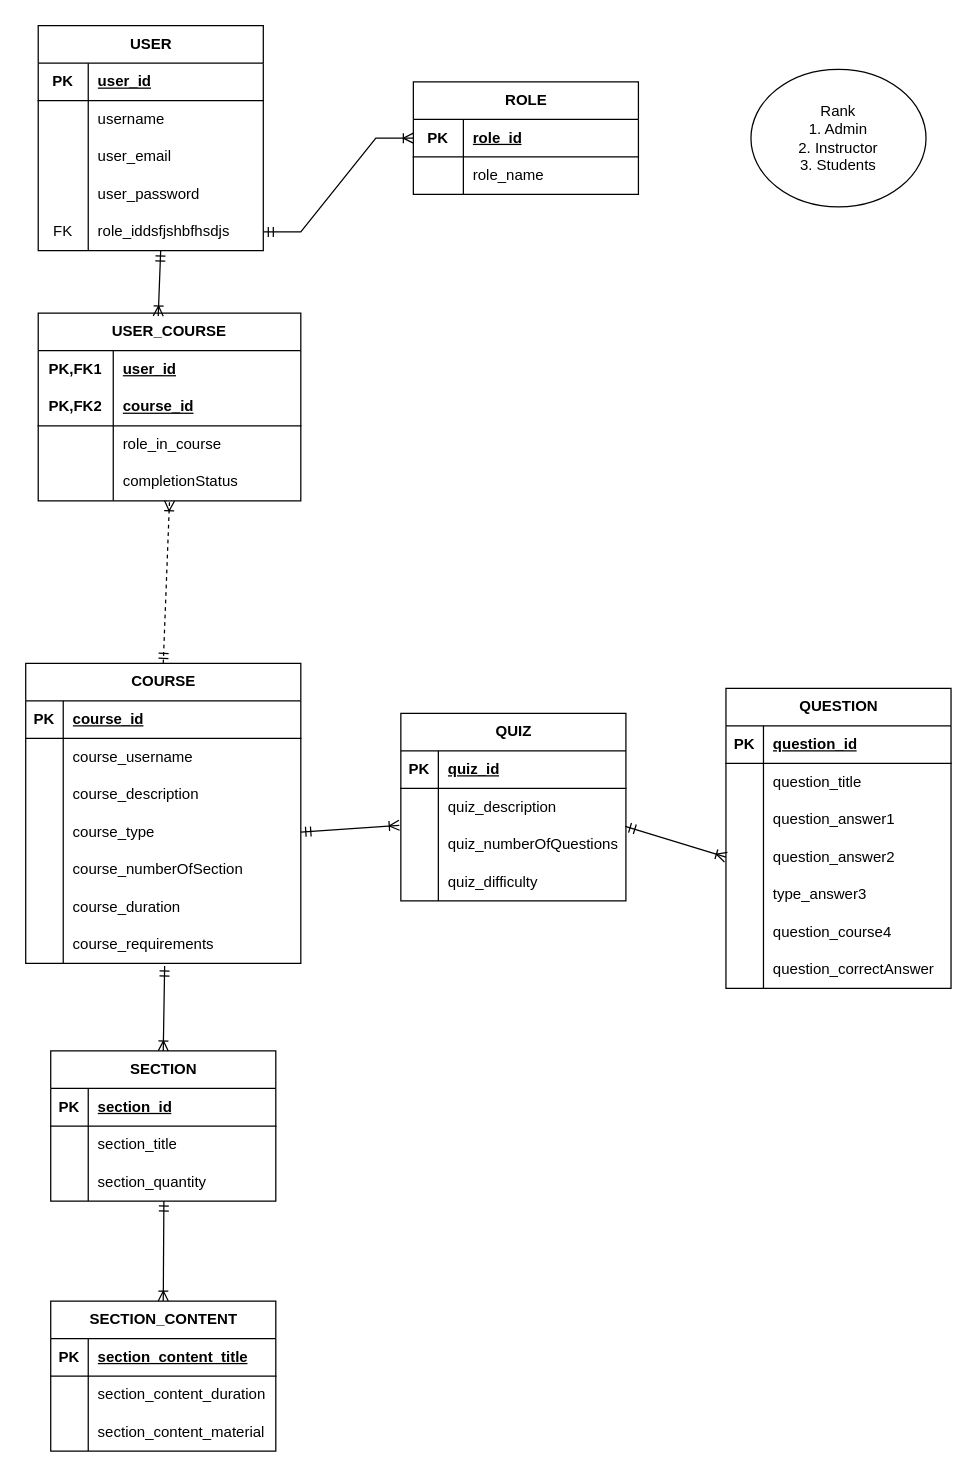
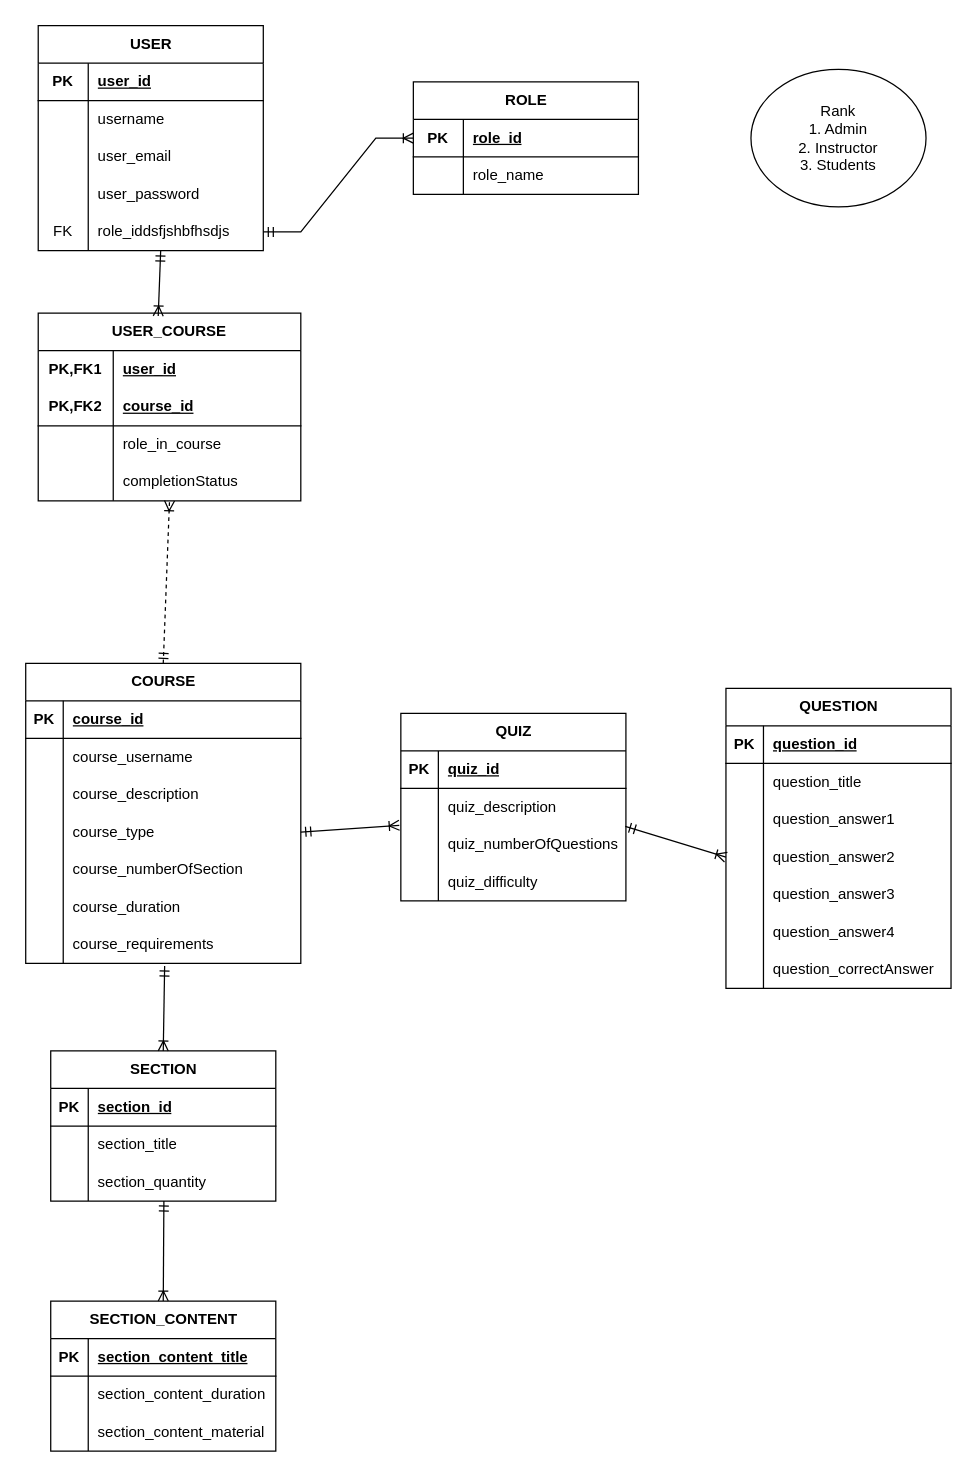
node "type_answer3": label "type_answer3" -> "question_answer3"
node "question_course4": label "question_course4" -> "question_answer4"
